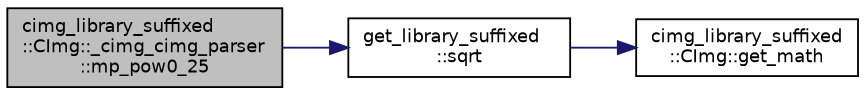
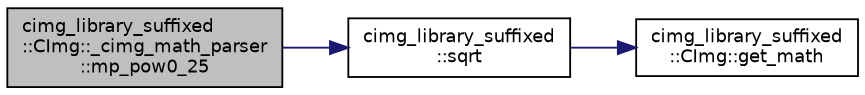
node "cimg_library_suffixed ::CImg::_cimg_cimg_parser ::mp_pow0_25": label "cimg_library_suffixed ::CImg::_cimg_cimg_parser ::mp_pow0_25" -> "cimg_library_suffixed ::CImg::_cimg_math_parser ::mp_pow0_25"
node "get_library_suffixed ::sqrt": label "get_library_suffixed ::sqrt" -> "cimg_library_suffixed ::sqrt"
